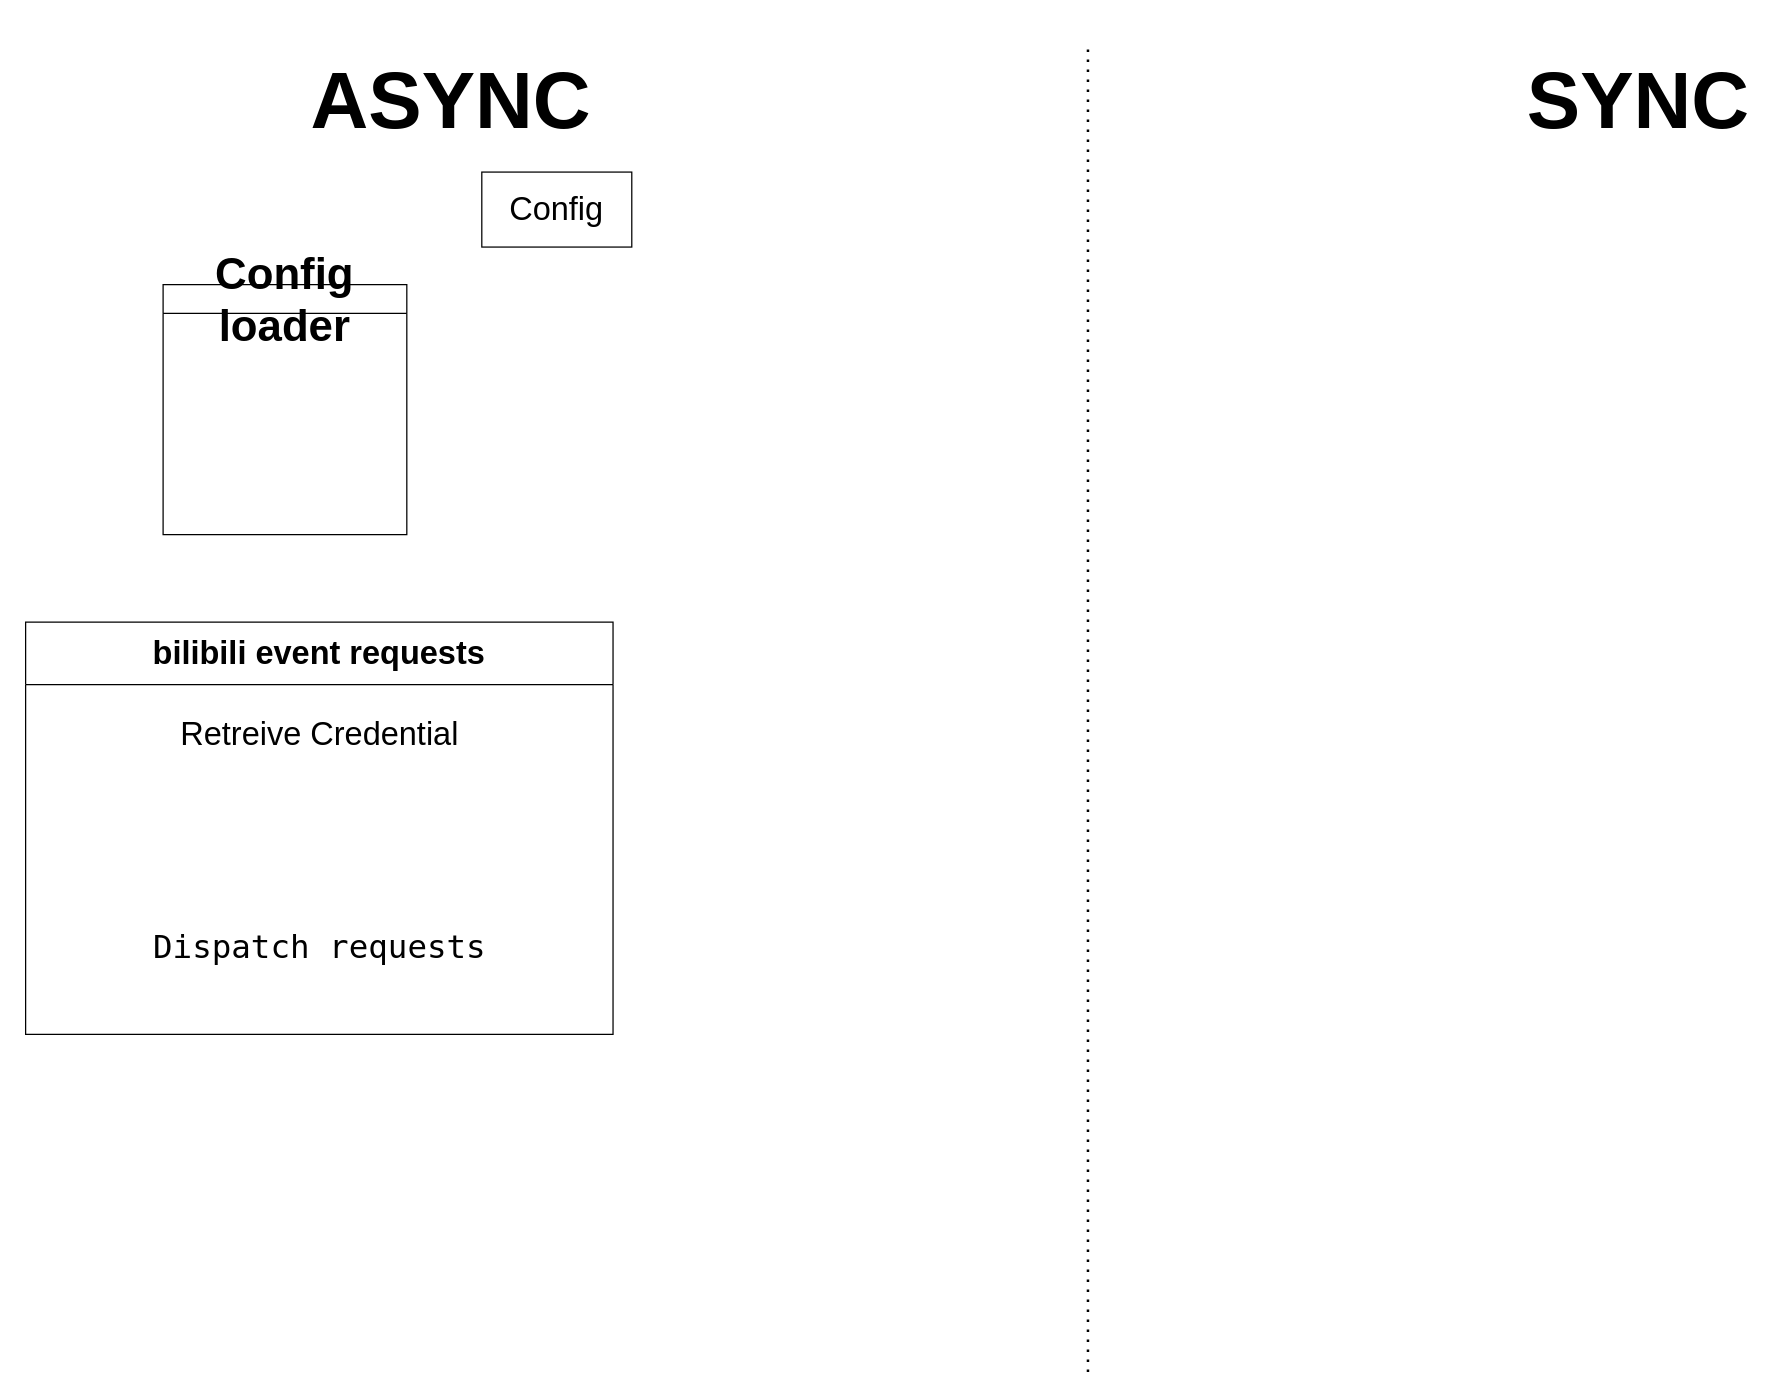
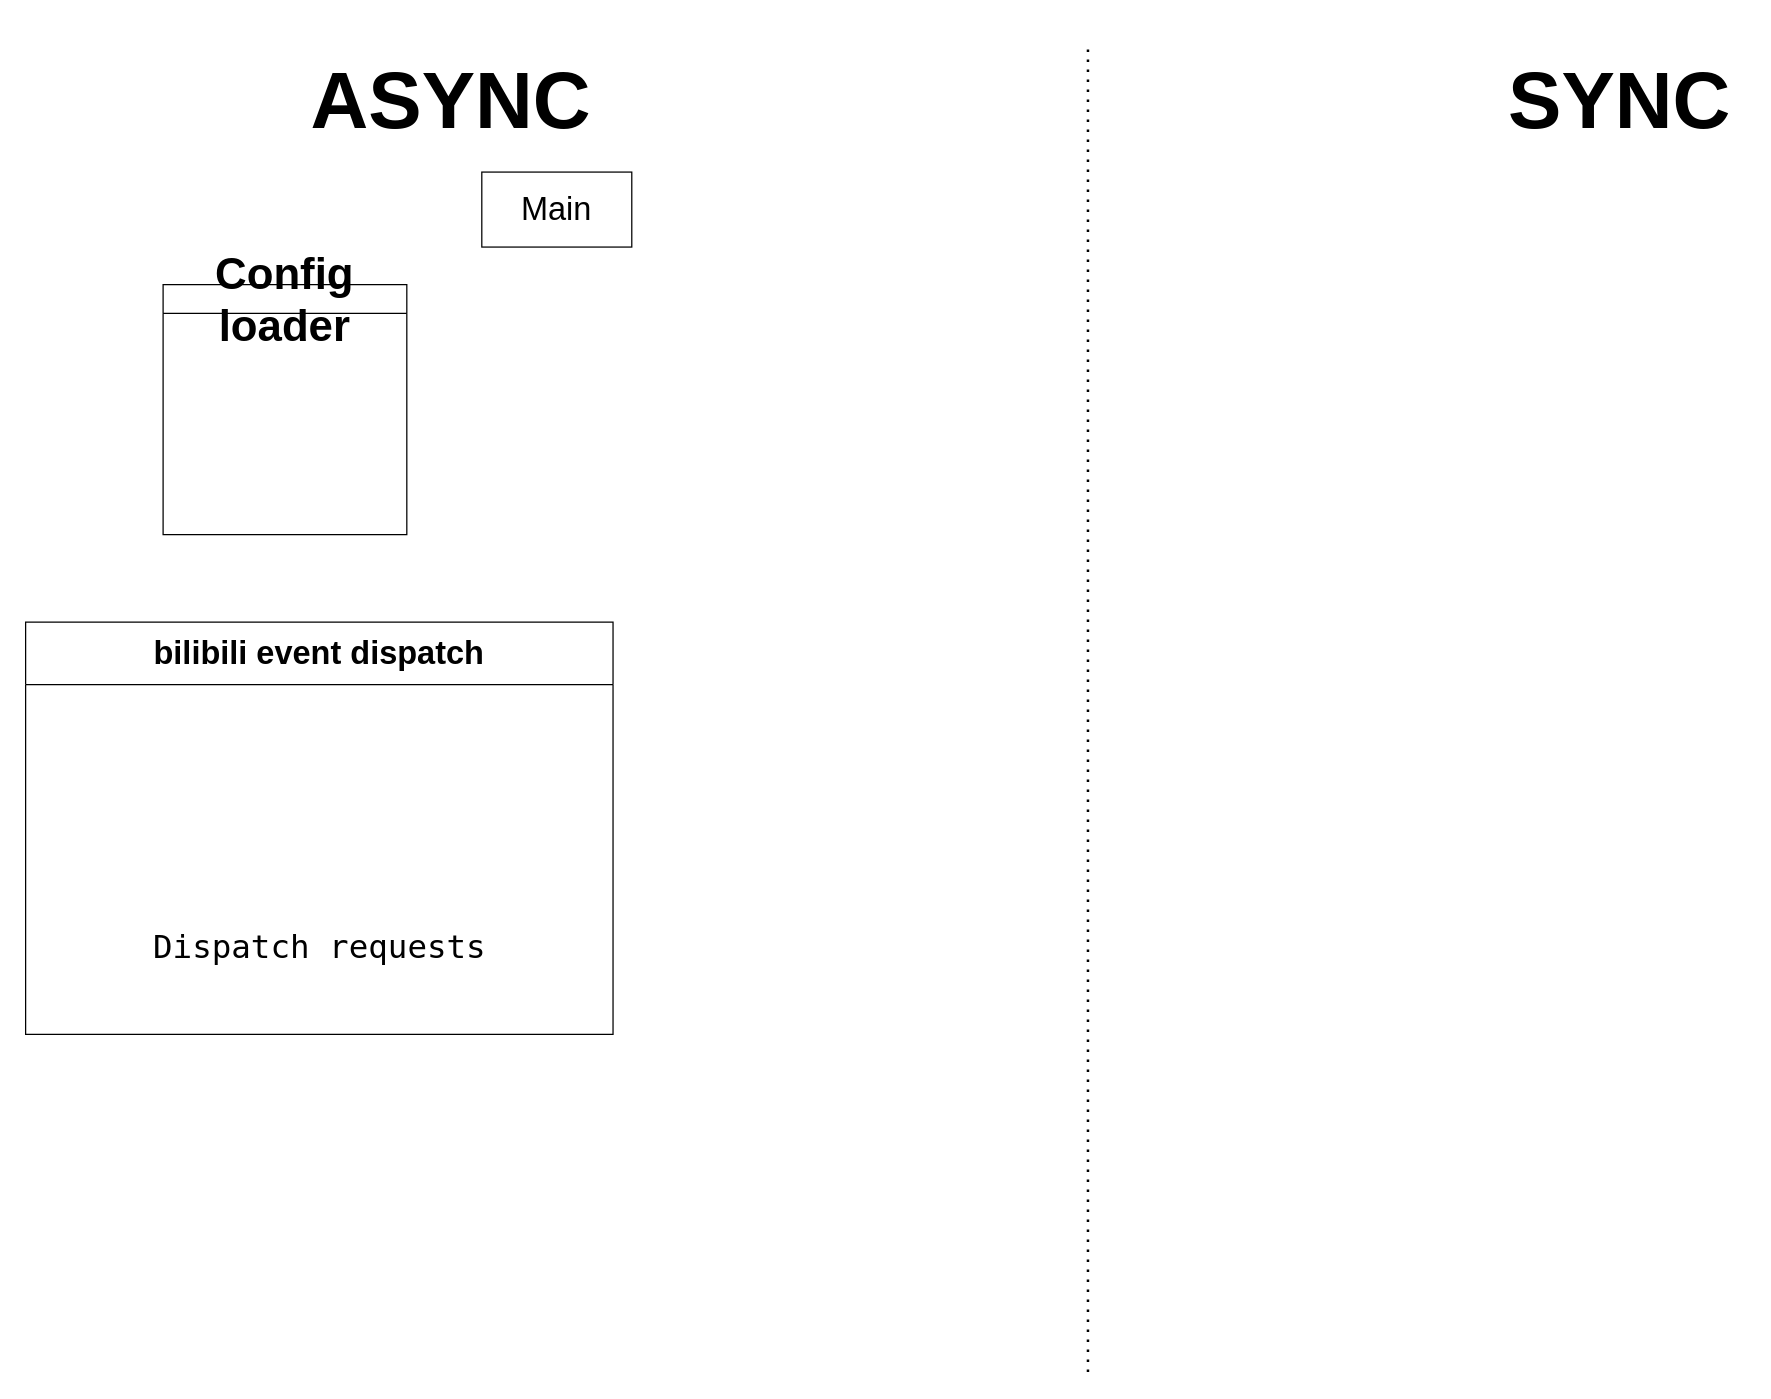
node "SYNC": moved (1638, 101) -> (1619, 101)
node "Config": label "Config" -> "Main"
node "bilibili event requests": label "bilibili event requests" -> "bilibili event dispatch"
node "Retreive Credential": removed
